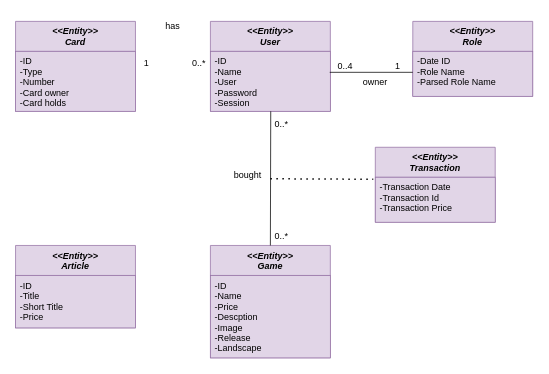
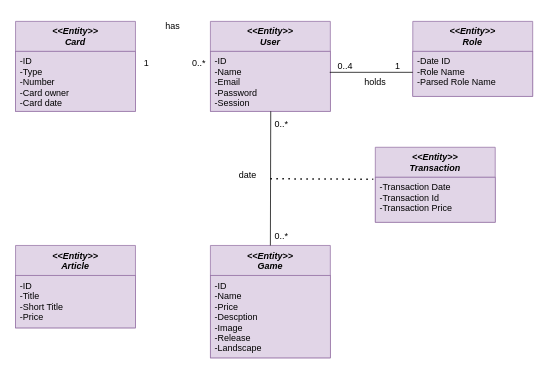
node "-ID -Type -Number -Card owner -Card holds": label "-ID -Type -Number -Card owner -Card holds" -> "-ID -Type -Number -Card owner -Card date"
node "-ID -Name -User -Password -Session": label "-ID -Name -User -Password -Session" -> "-ID -Name -Email -Password -Session"
node "owner": label "owner" -> "holds"
node "bought": label "bought" -> "date"
